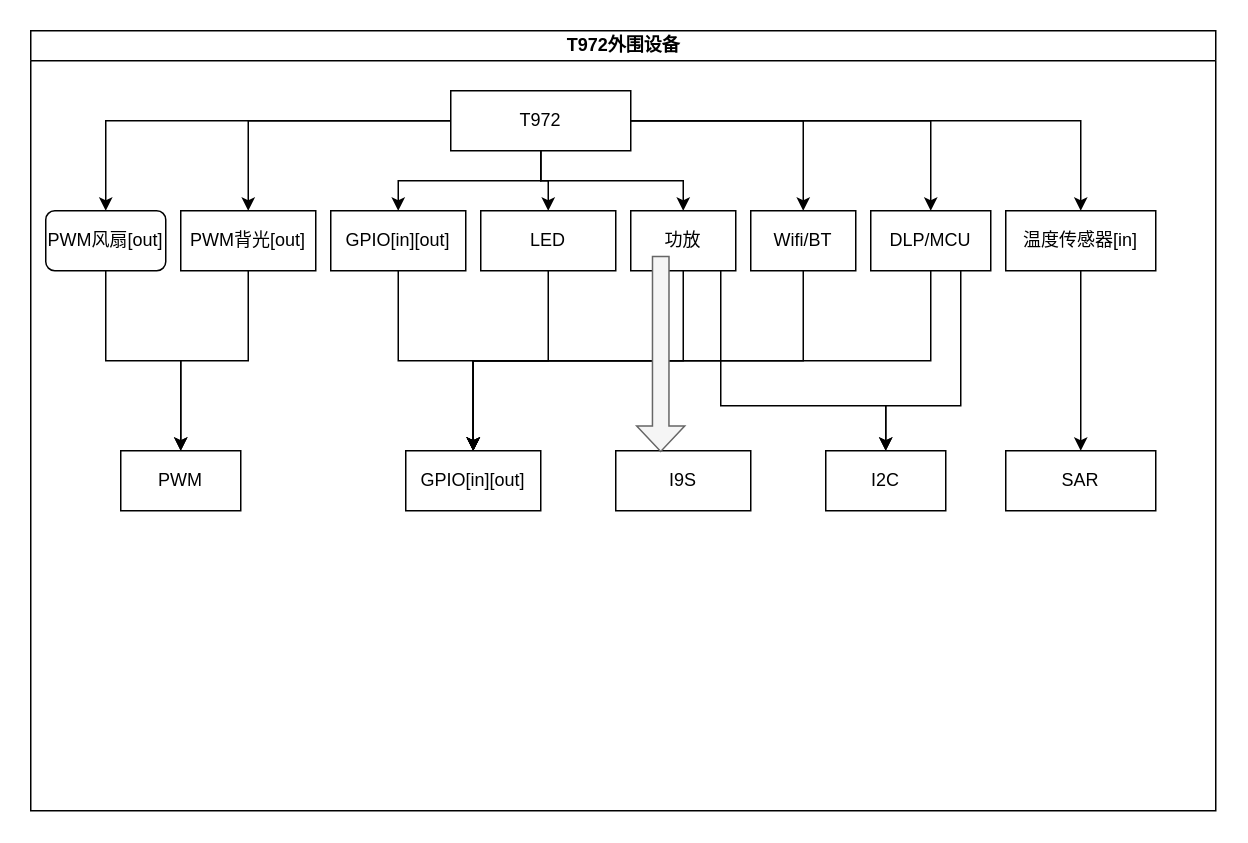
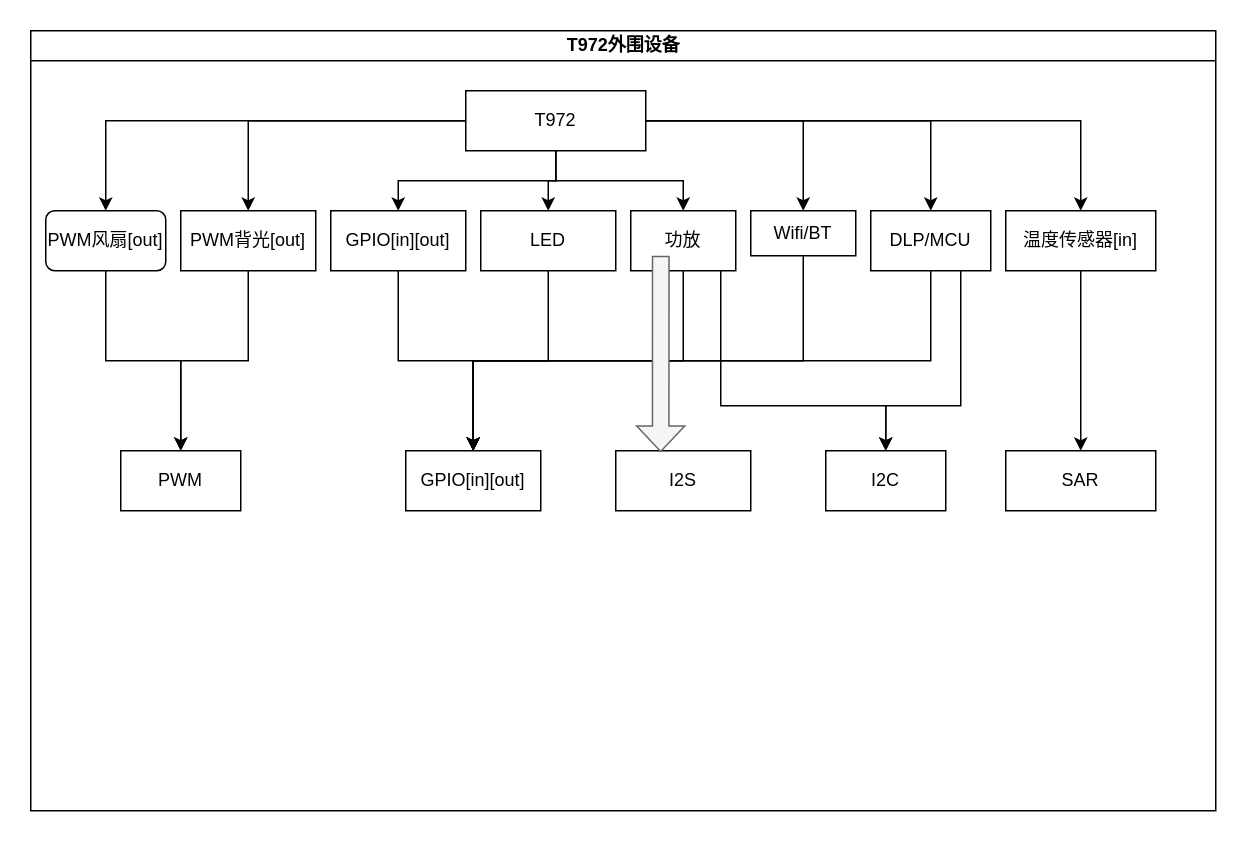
node "T972": moved (541, 121) -> (556, 121)
node "Wifi/BT": size 105x60 -> 105x45
node "I9S": label "I9S" -> "I2S"
